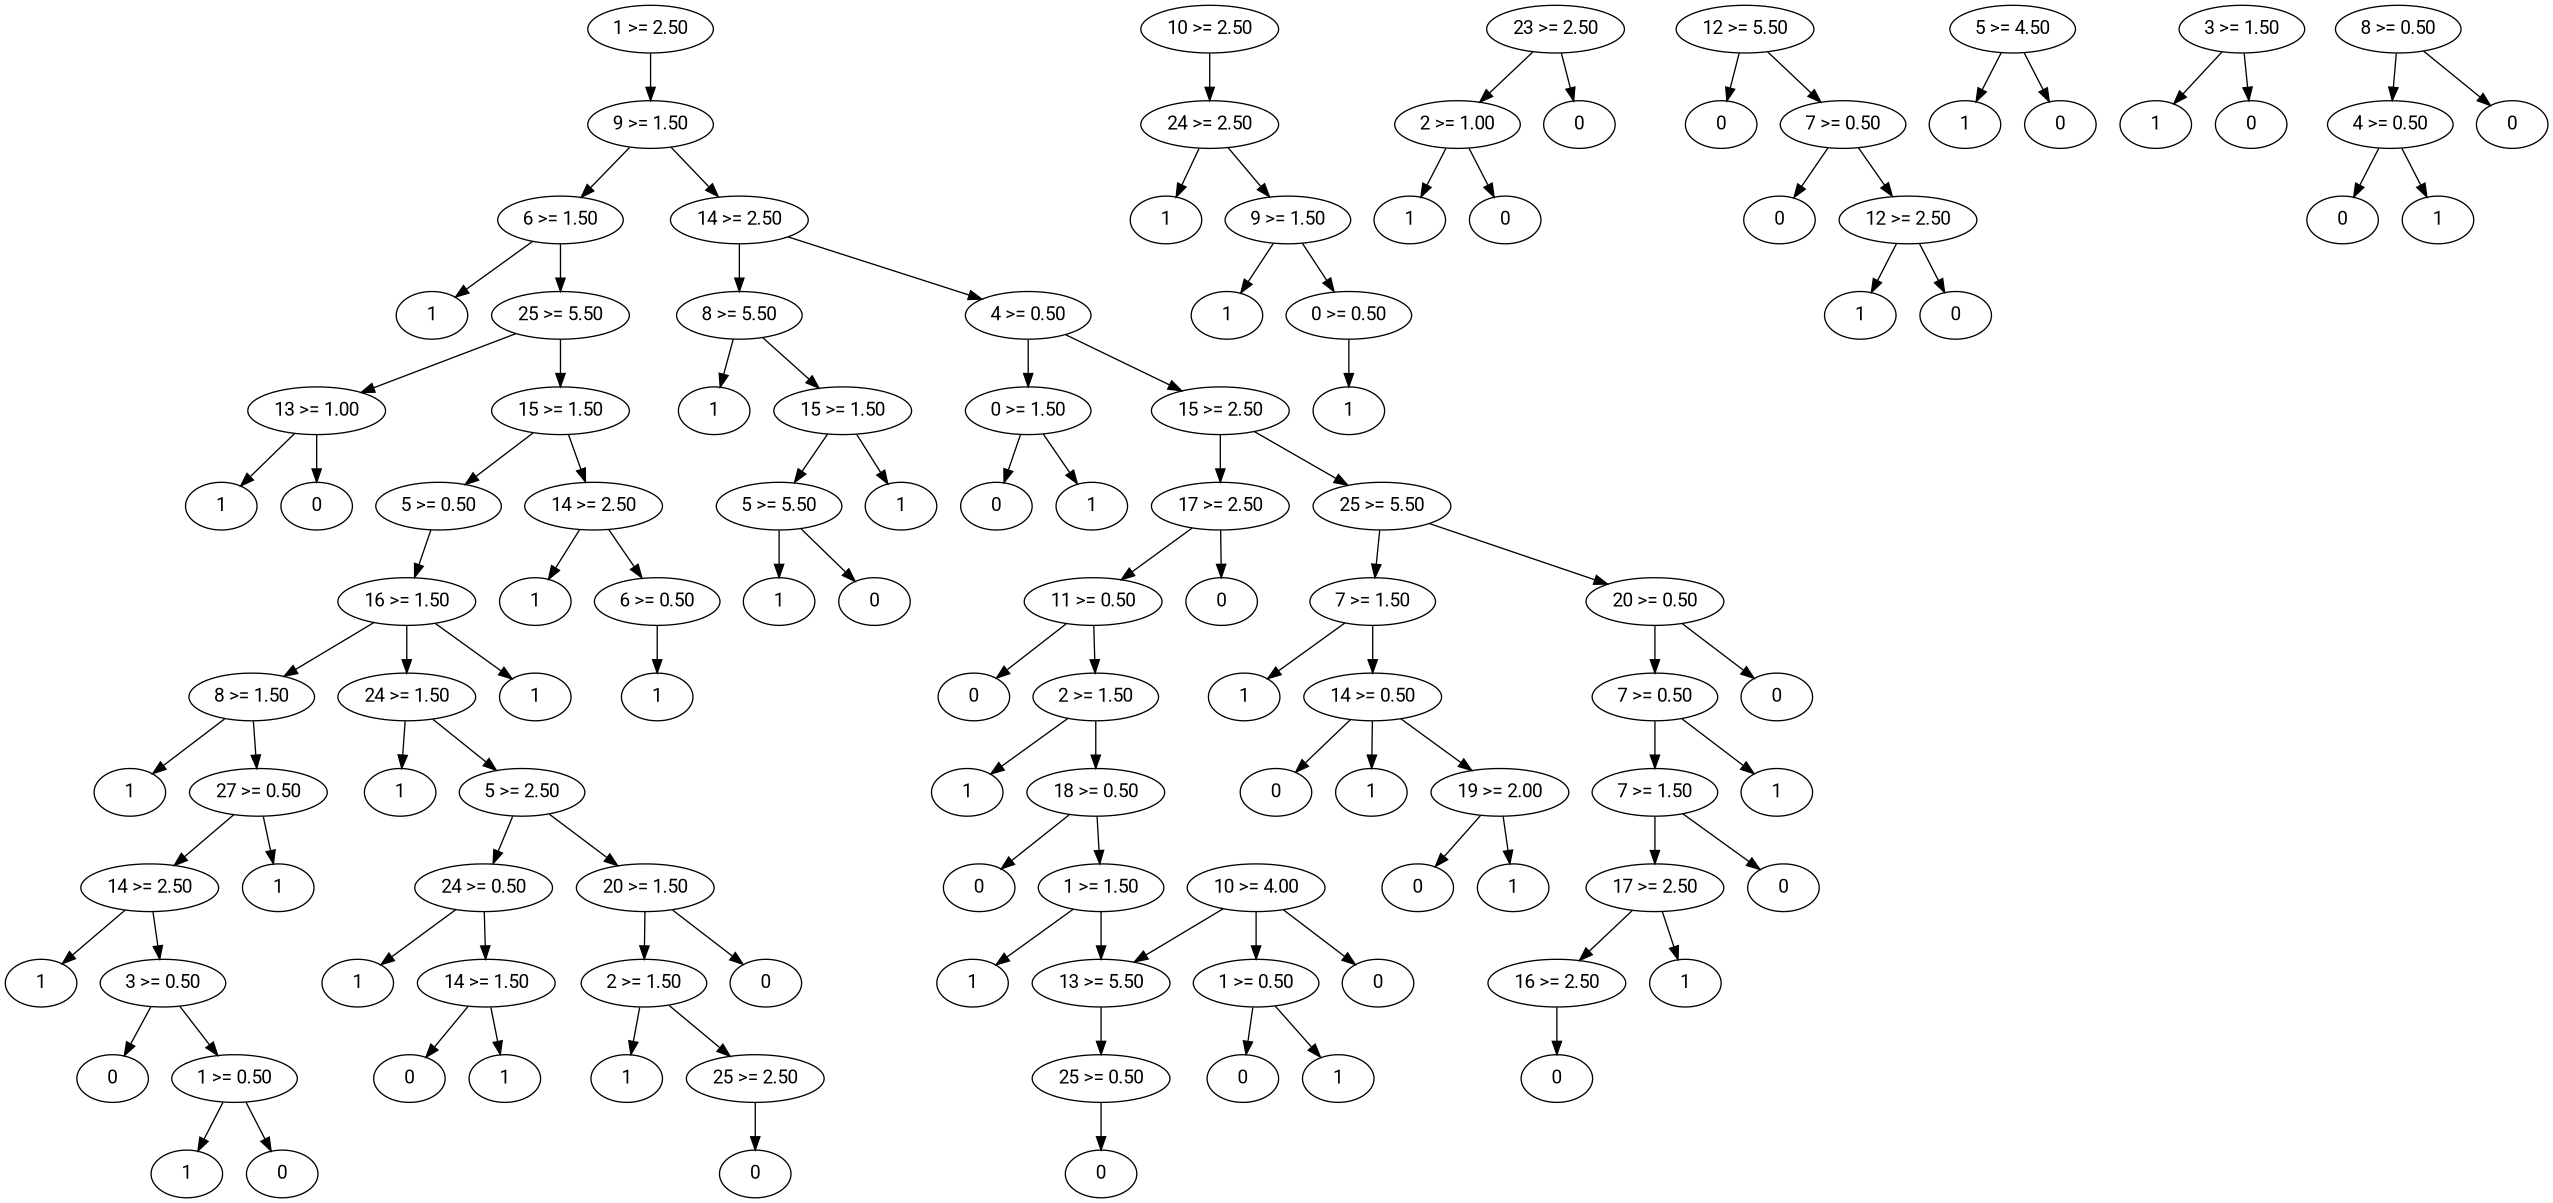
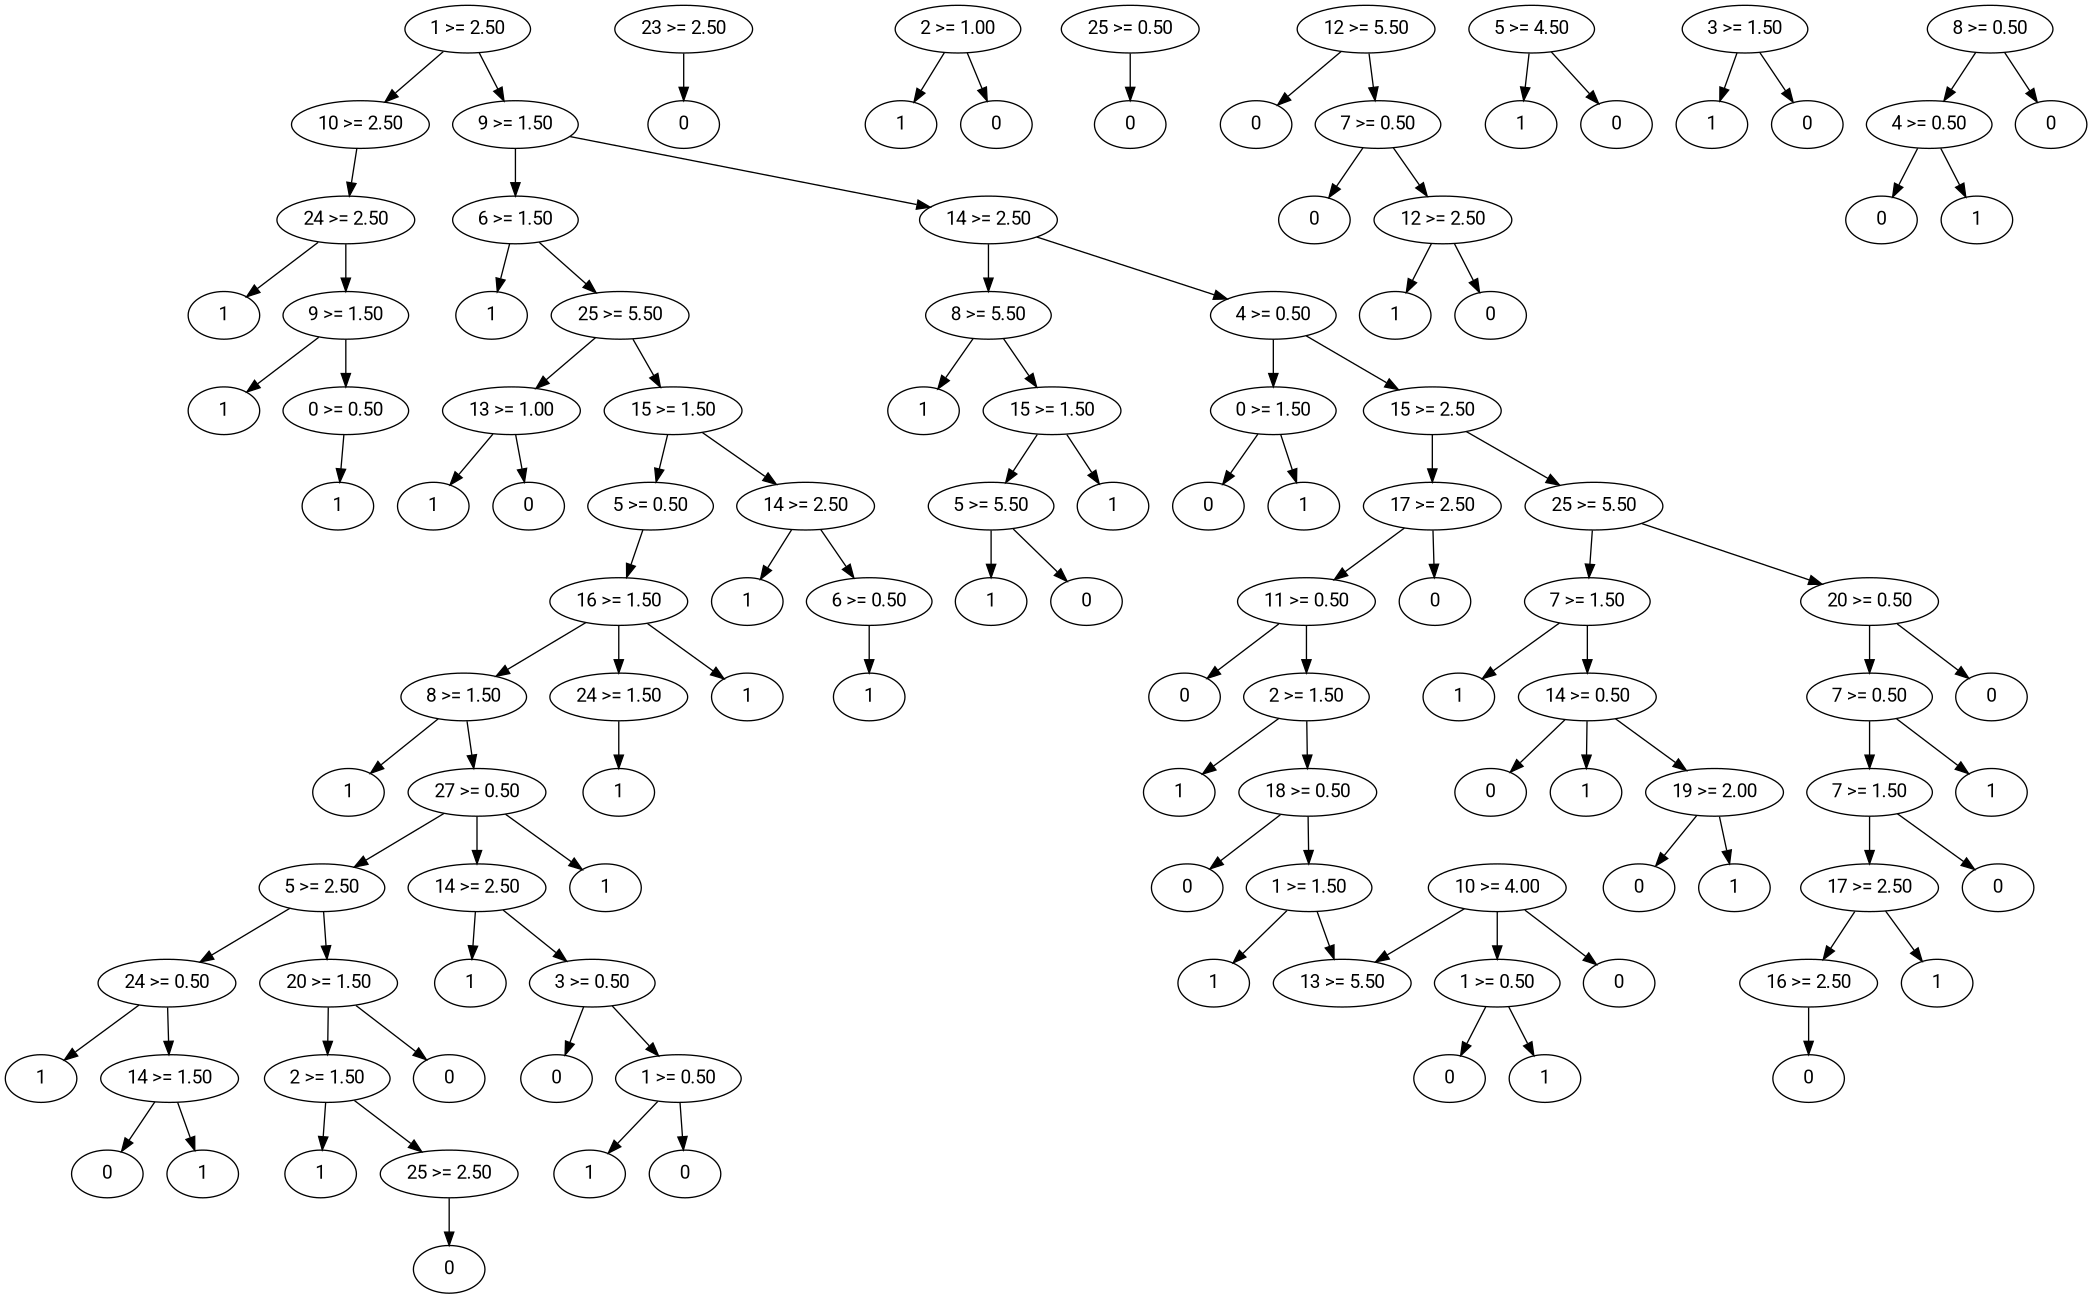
edge "1 >= 2.50" -> "10 >= 2.50": added
edge "23 >= 2.50" -> "2 >= 1.00": removed
edge "24 >= 1.50" -> "5 >= 2.50": now "27 >= 0.50" -> "5 >= 2.50"
edge "13 >= 5.50" -> "25 >= 0.50": removed
